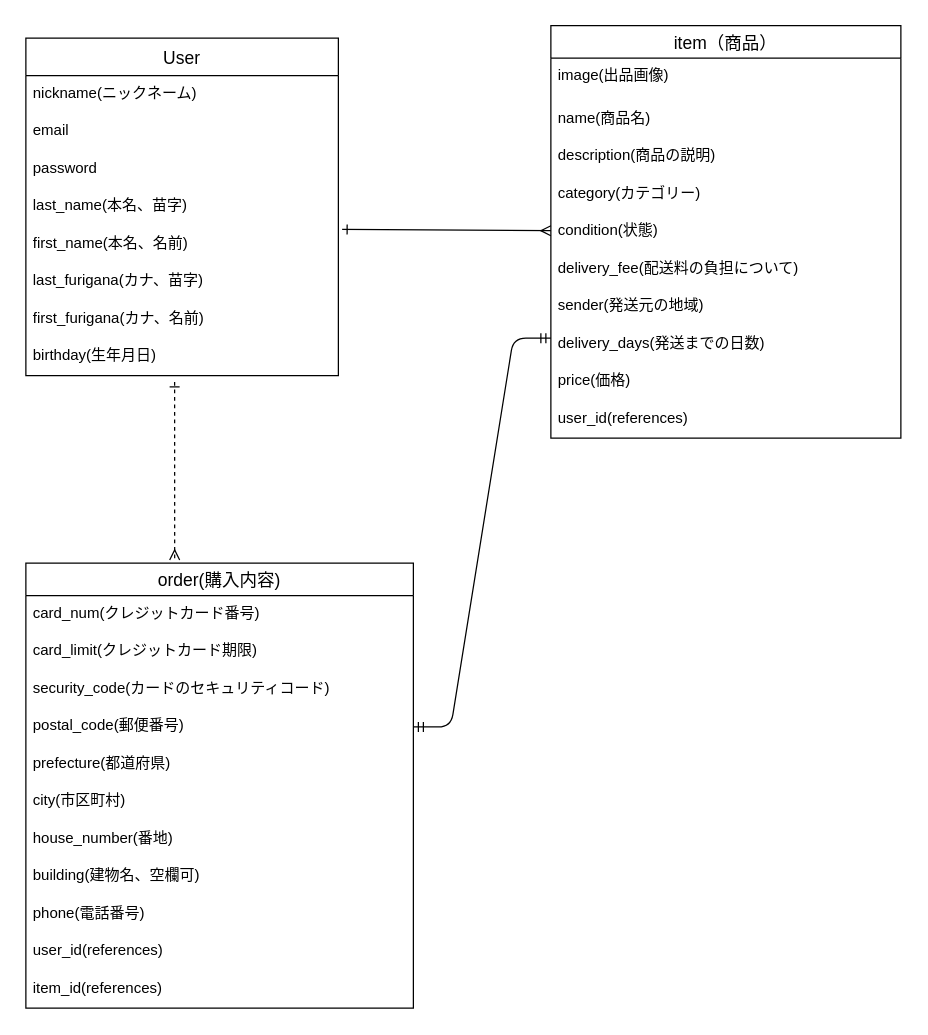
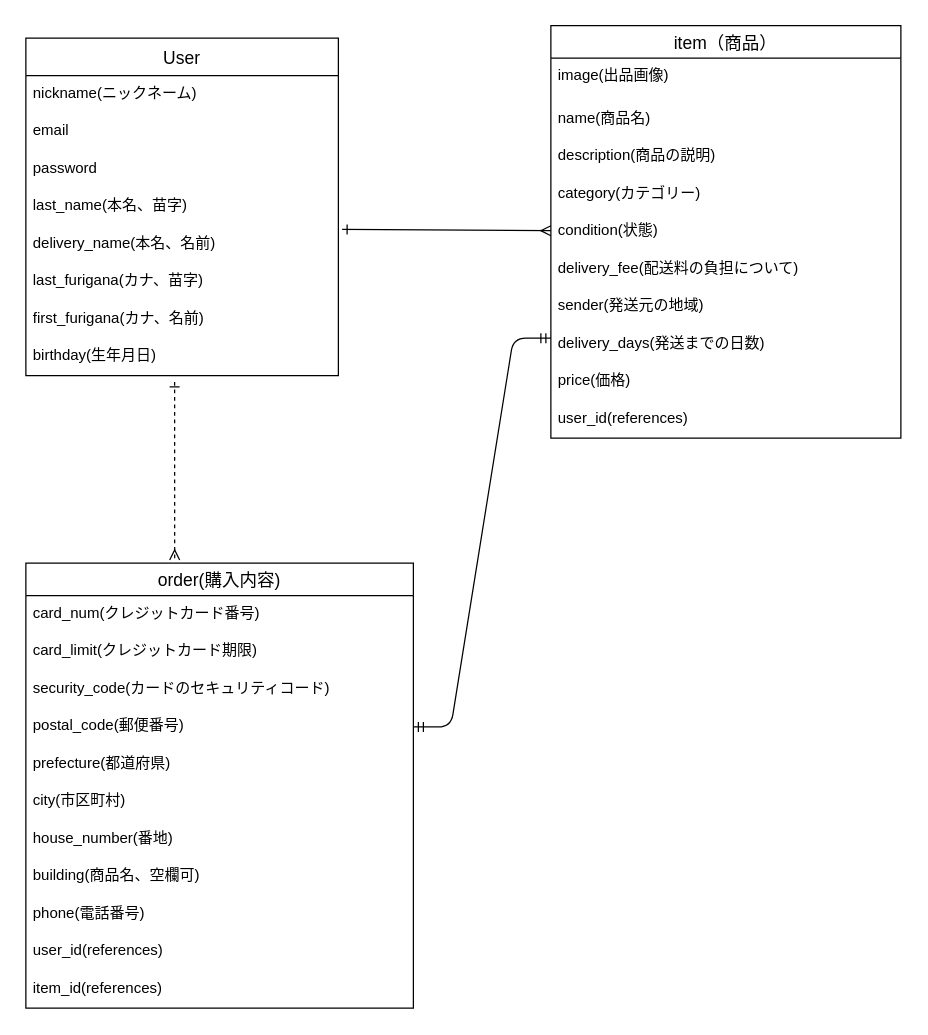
node "first_name(本名、名前)": label "first_name(本名、名前)" -> "delivery_name(本名、名前)"
node "building(建物名、空欄可)": label "building(建物名、空欄可)" -> "building(商品名、空欄可)"
